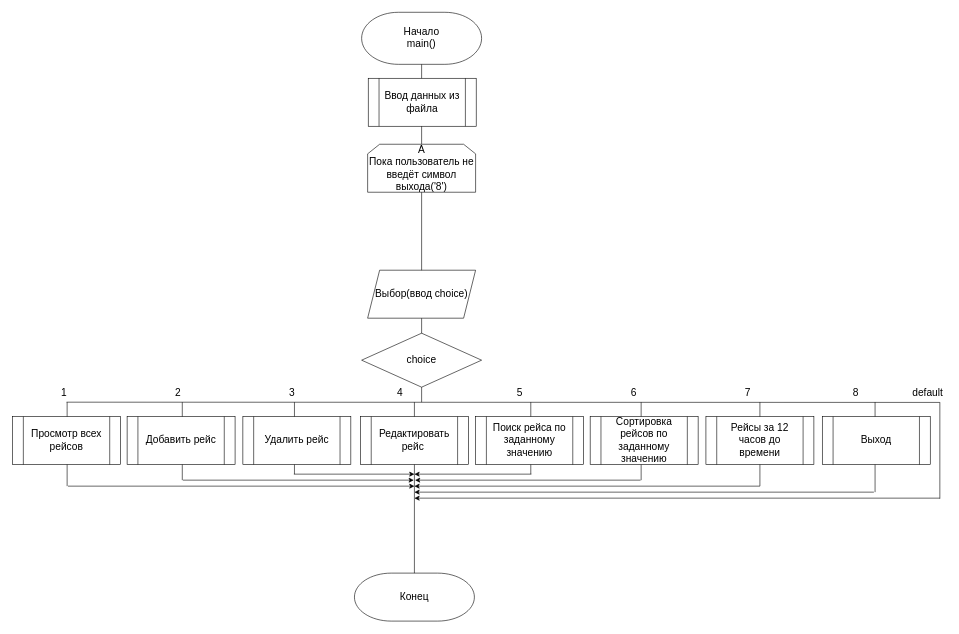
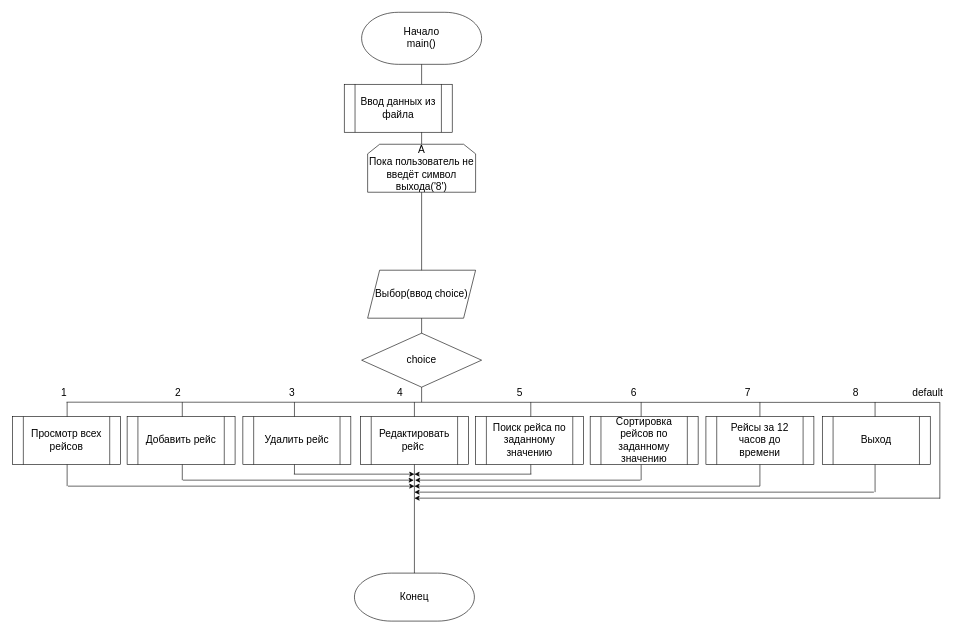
node "Ввод данных из файла": moved (422, 102) -> (398, 108)
